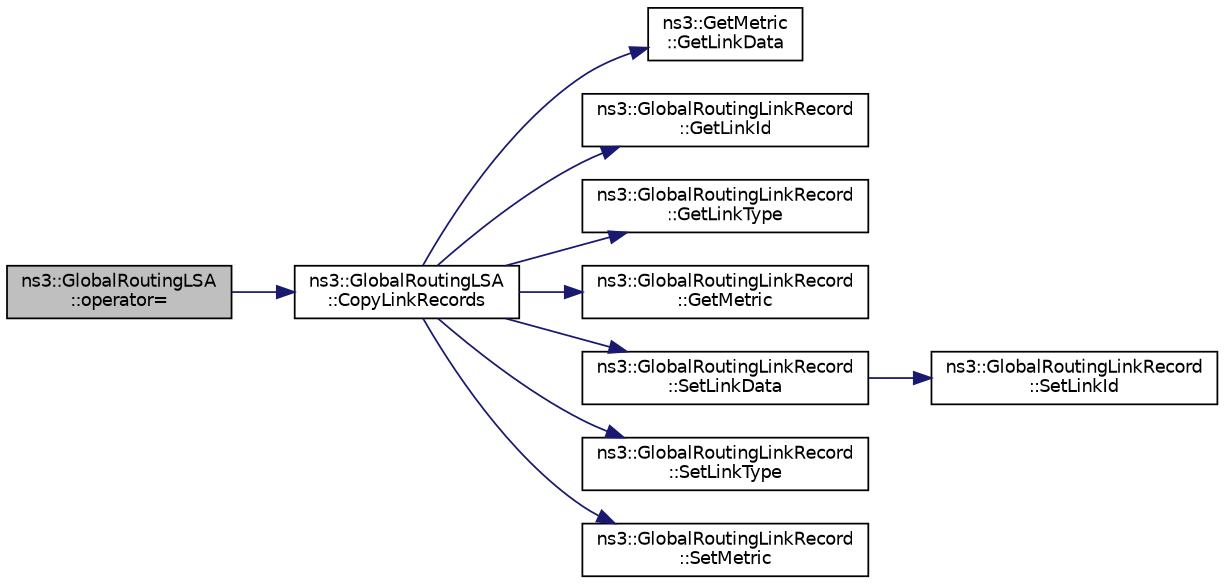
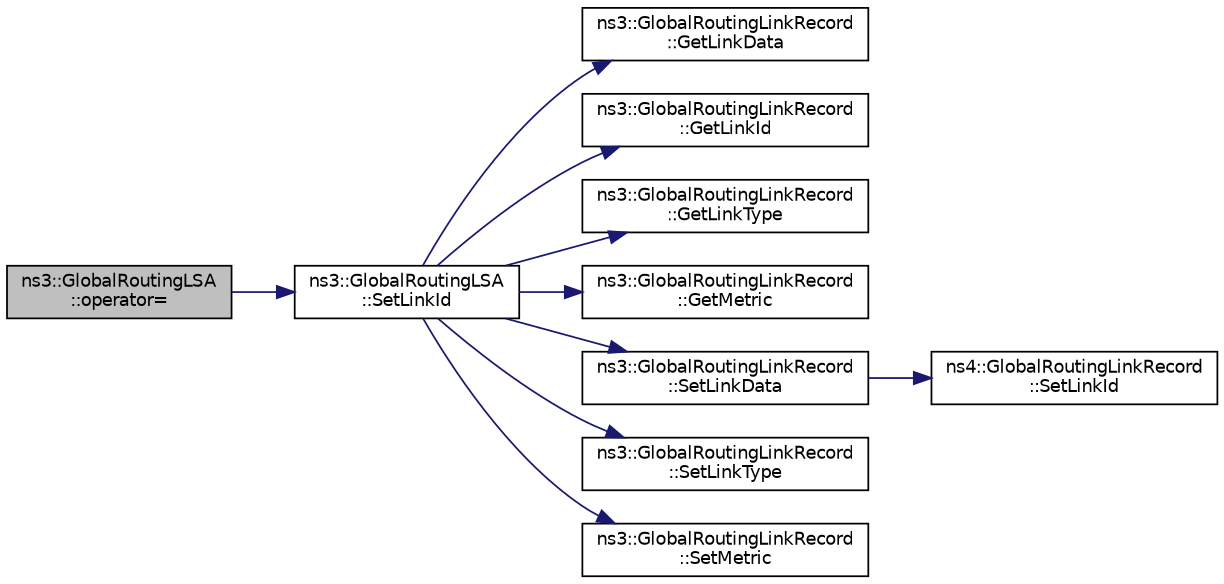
node "ns3::GetMetric ::GetLinkData": label "ns3::GetMetric ::GetLinkData" -> "ns3::GlobalRoutingLinkRecord ::GetLinkData"
node "ns3::GlobalRoutingLSA ::CopyLinkRecords": label "ns3::GlobalRoutingLSA ::CopyLinkRecords" -> "ns3::GlobalRoutingLSA ::SetLinkId"
node "ns3::GlobalRoutingLinkRecord ::SetLinkId": label "ns3::GlobalRoutingLinkRecord ::SetLinkId" -> "ns4::GlobalRoutingLinkRecord ::SetLinkId"
